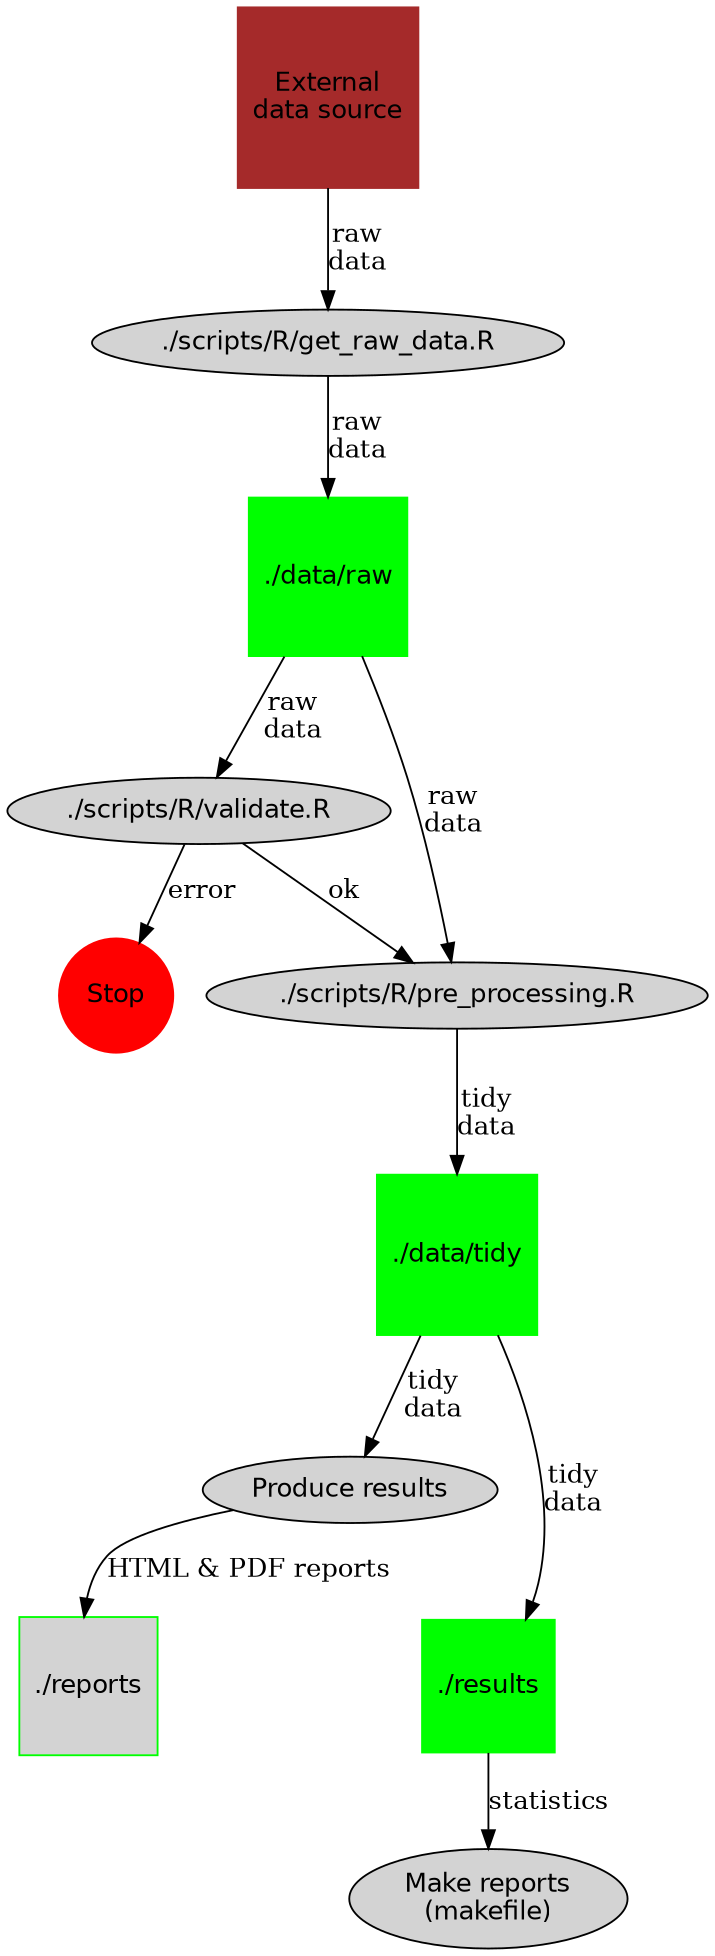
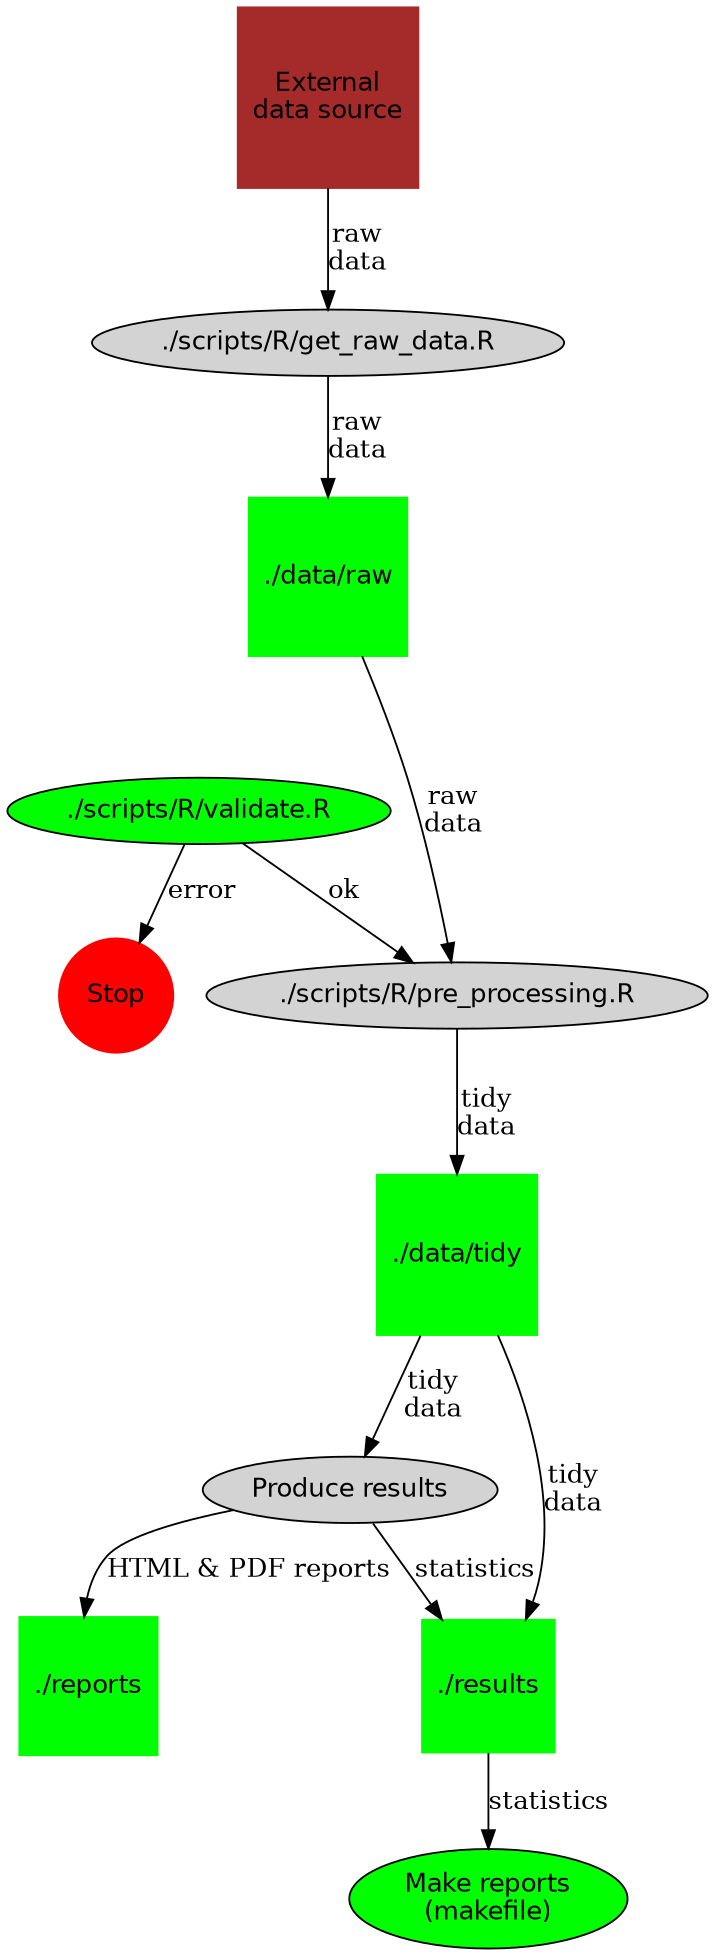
edge "./data/raw" -> "./scripts/R/validate.R": removed, label "raw data"
node "./scripts/R/validate.R": fillcolor lightgrey -> Green
edge "Produce results" -> "./results": added, label "statistics"
node "./reports": fillcolor lightgrey -> Green
node "Make reports (makefile)": fillcolor lightgrey -> Green
